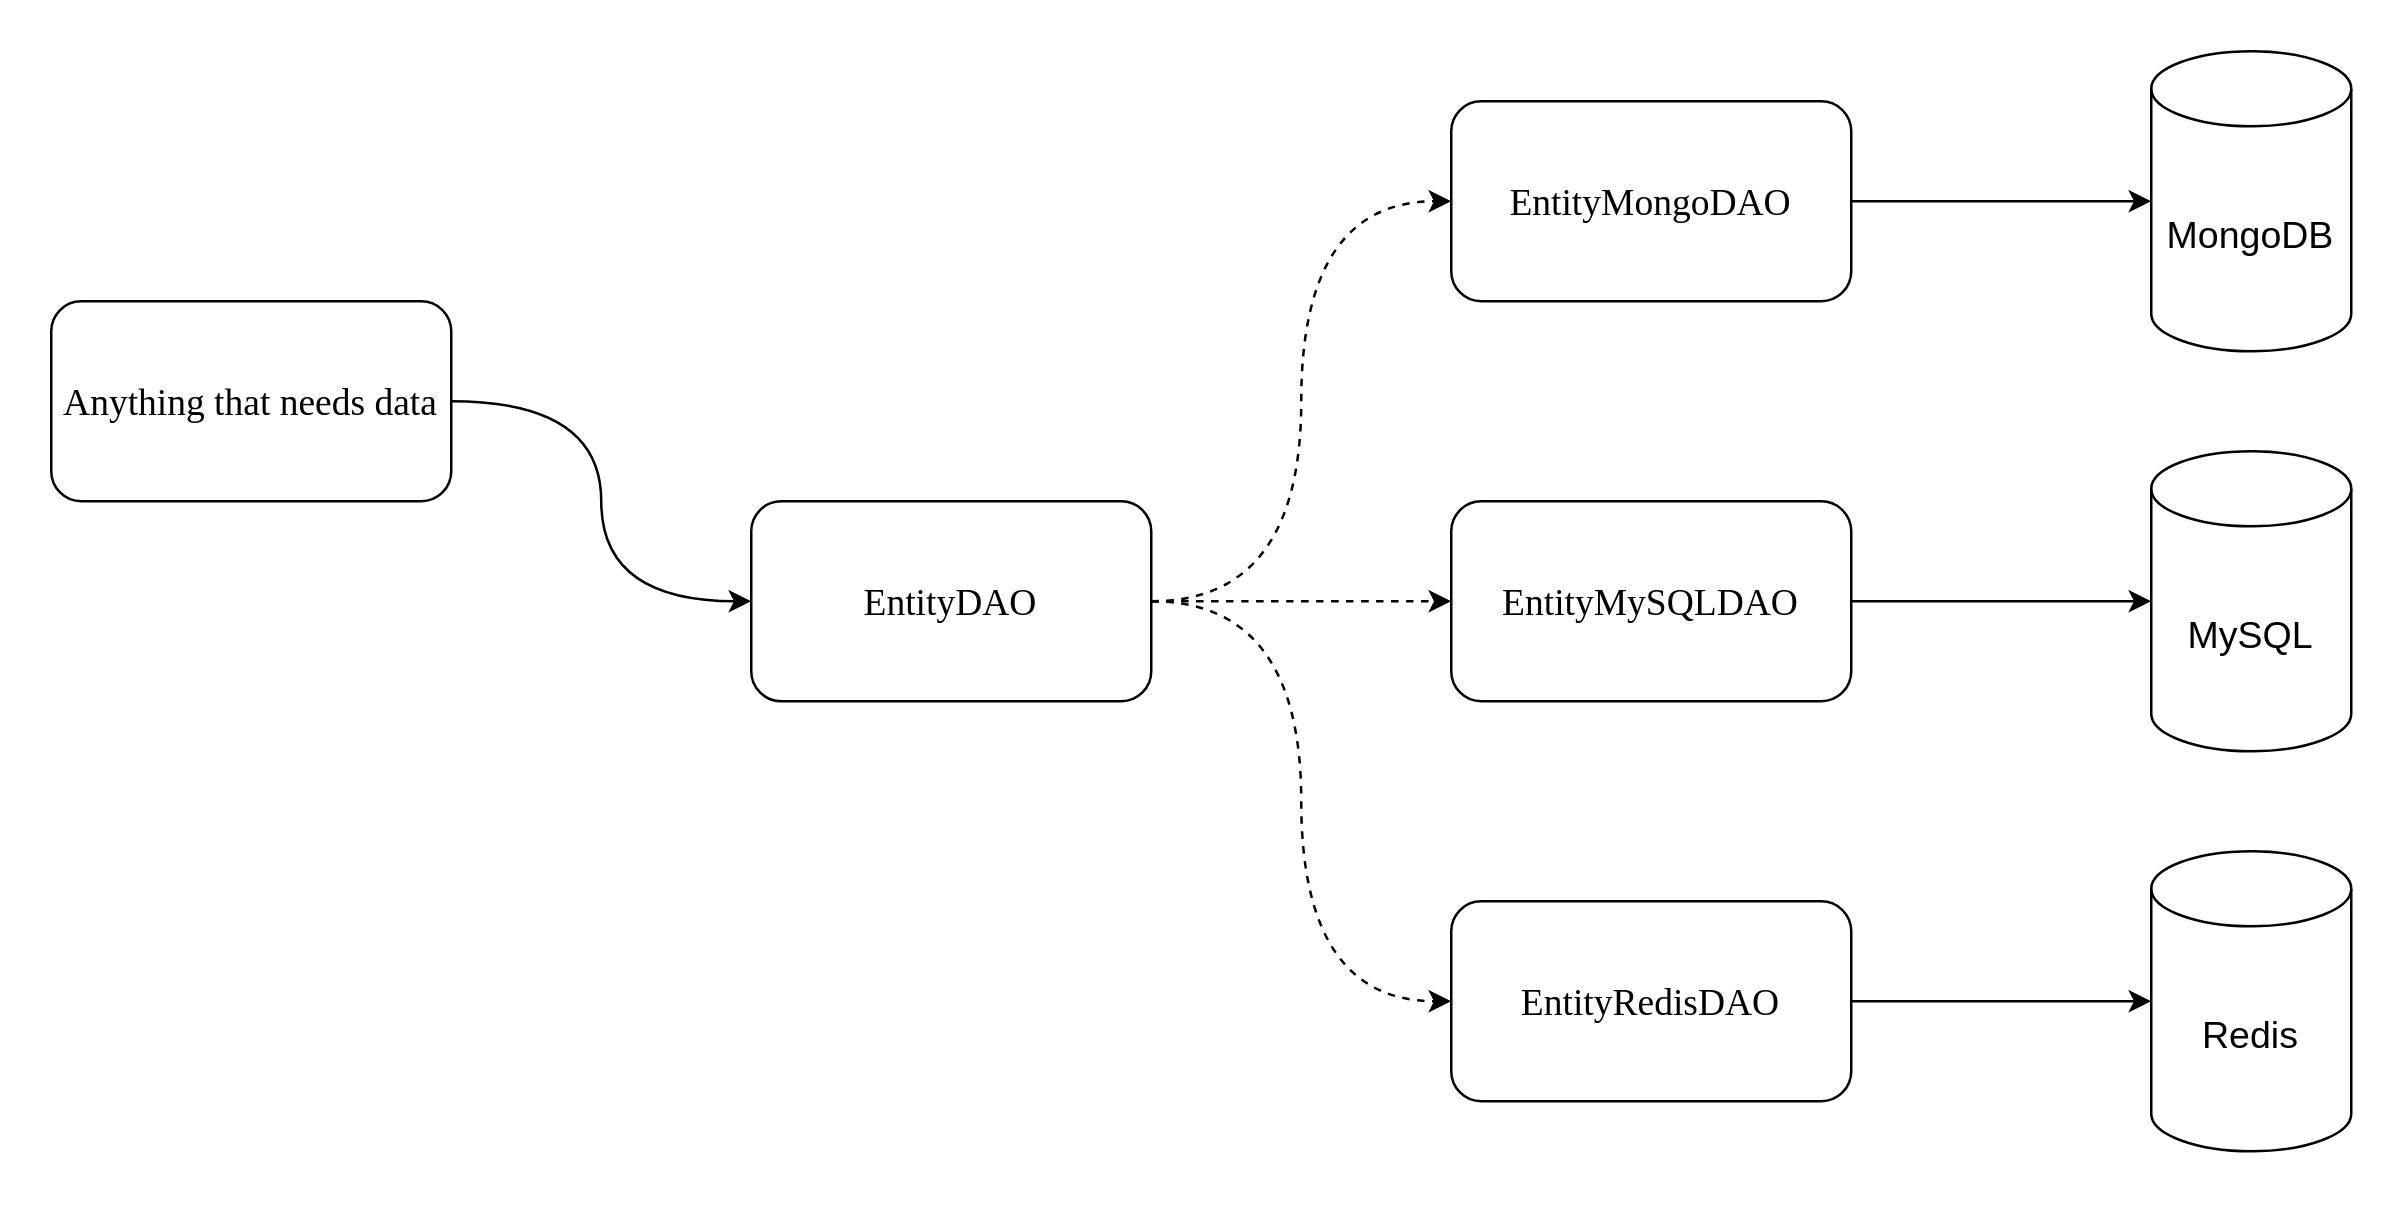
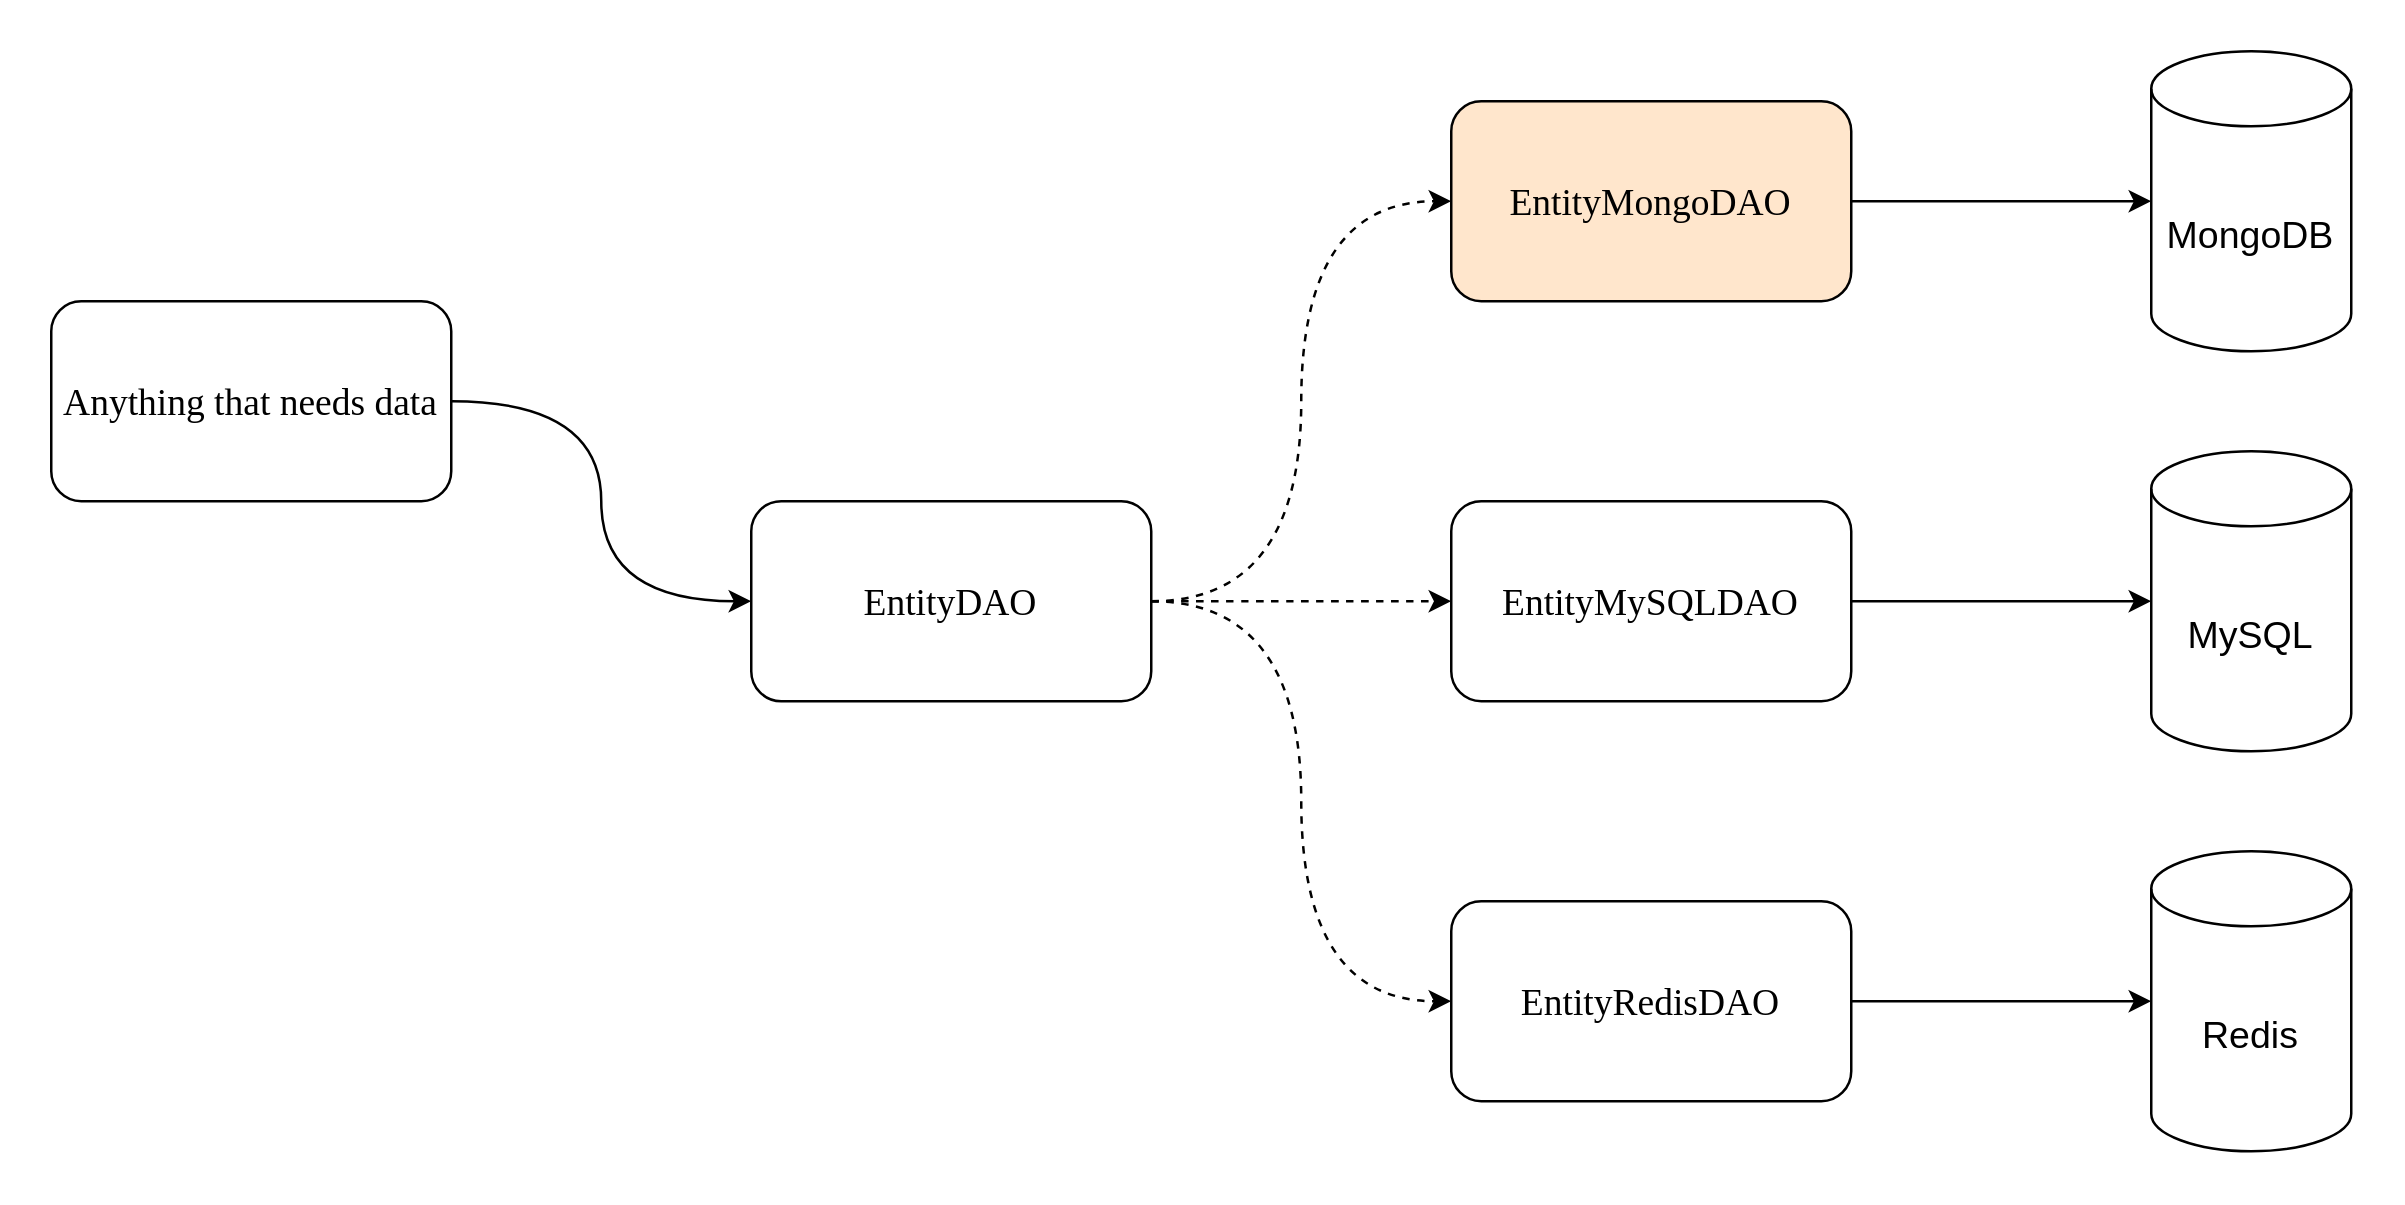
node "EntityMongoDAO": fillcolor #ffffff -> #ffe6cc
